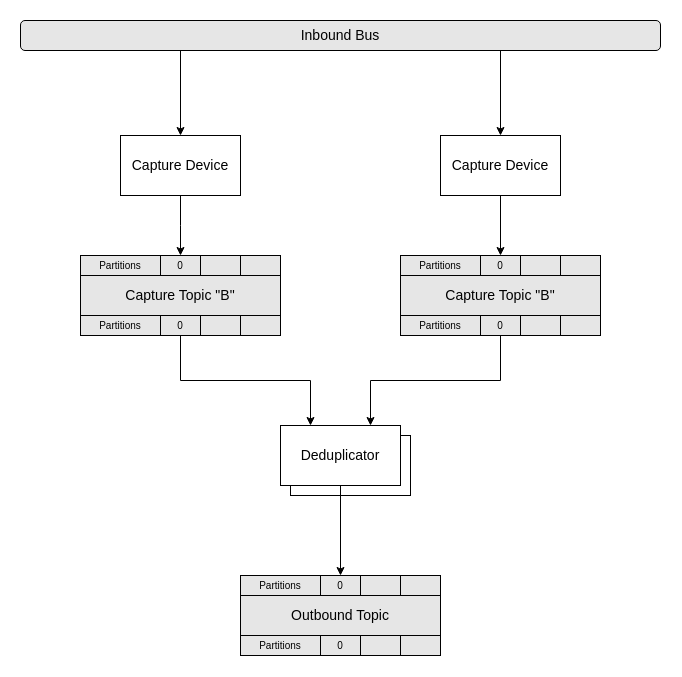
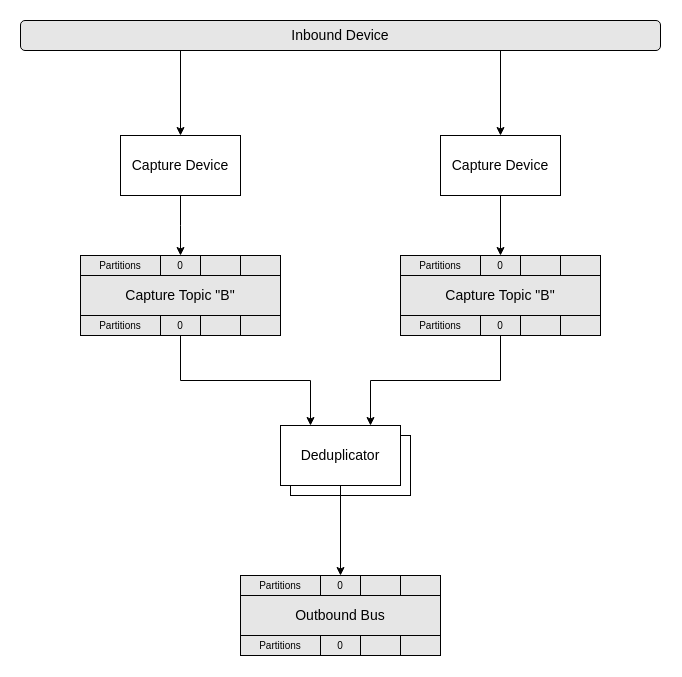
node "Inbound Bus": label "Inbound Bus" -> "Inbound Device"
node "Outbound Topic": label "Outbound Topic" -> "Outbound Bus"
